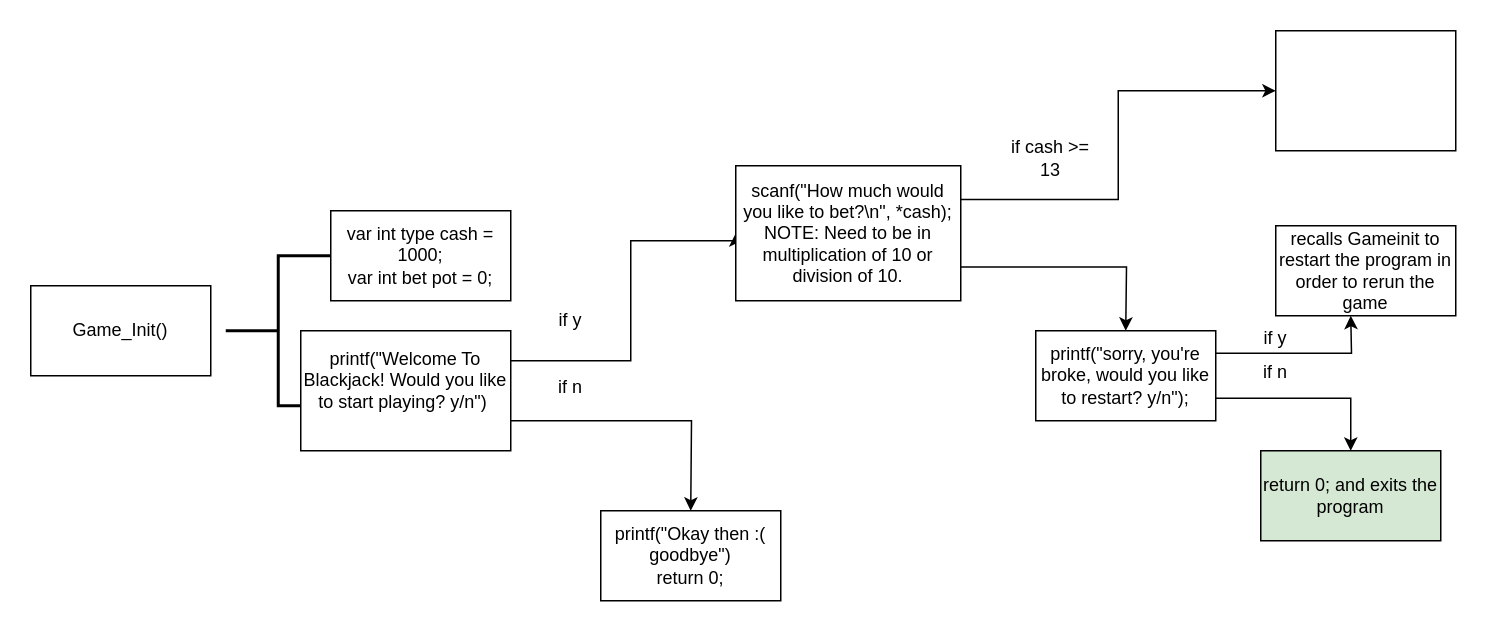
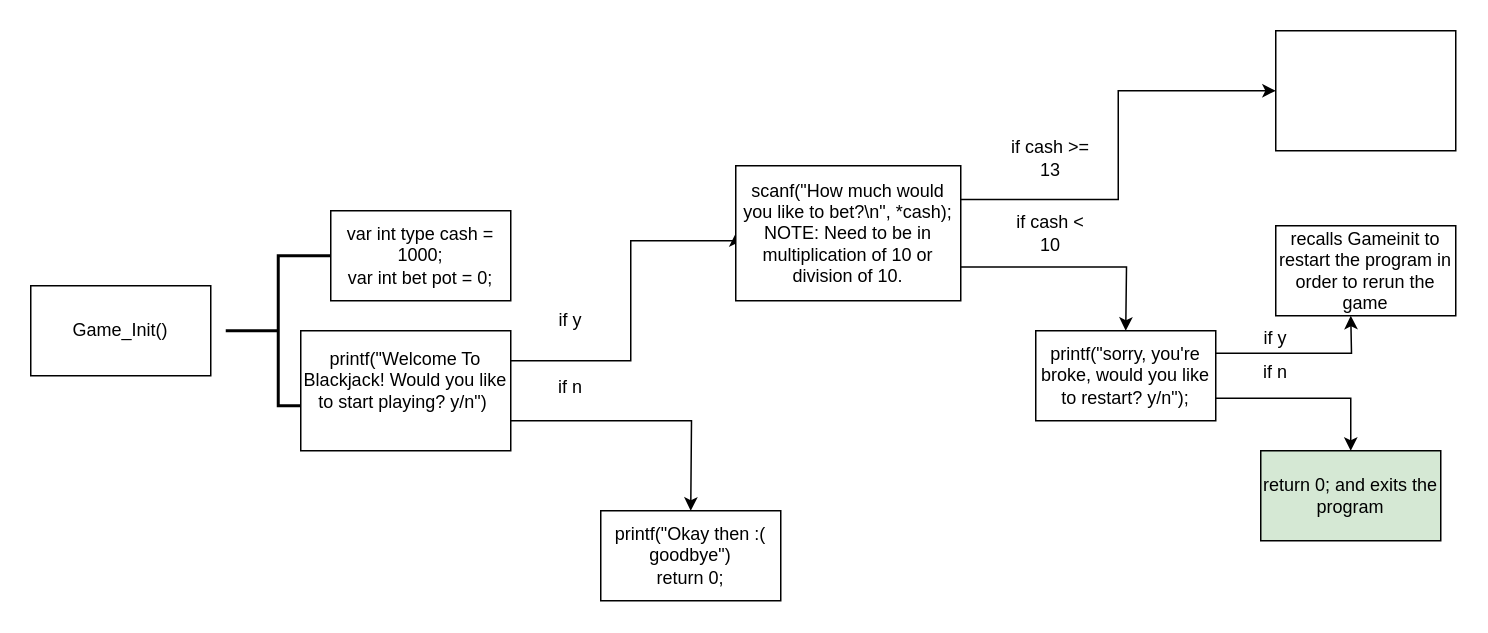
node "if cash < 10": added
